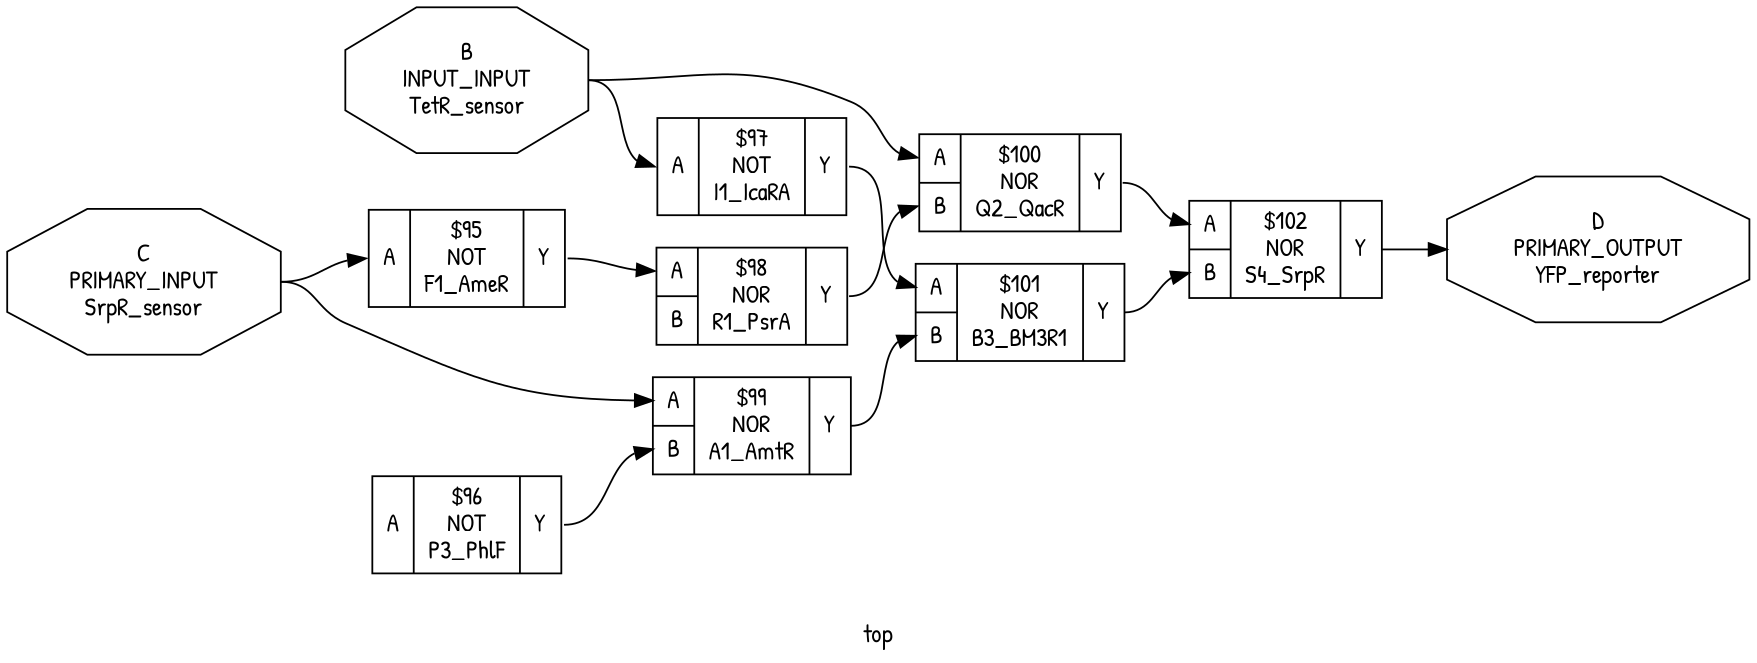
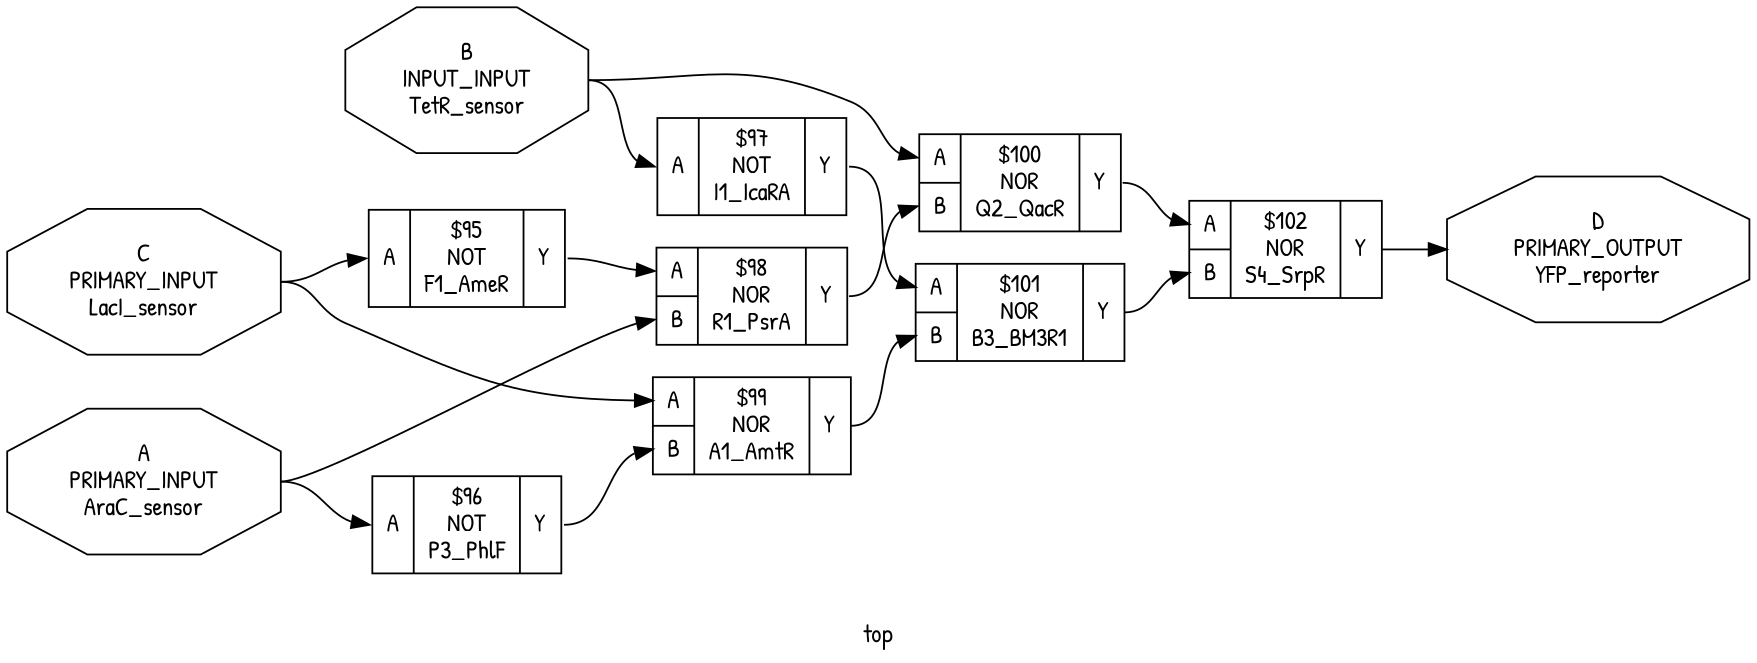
node "C PRIMARY_INPUT SrpR_sensor": label "C PRIMARY_INPUT SrpR_sensor" -> "C PRIMARY_INPUT LacI_sensor"
node "A PRIMARY_INPUT AraC_sensor": added
